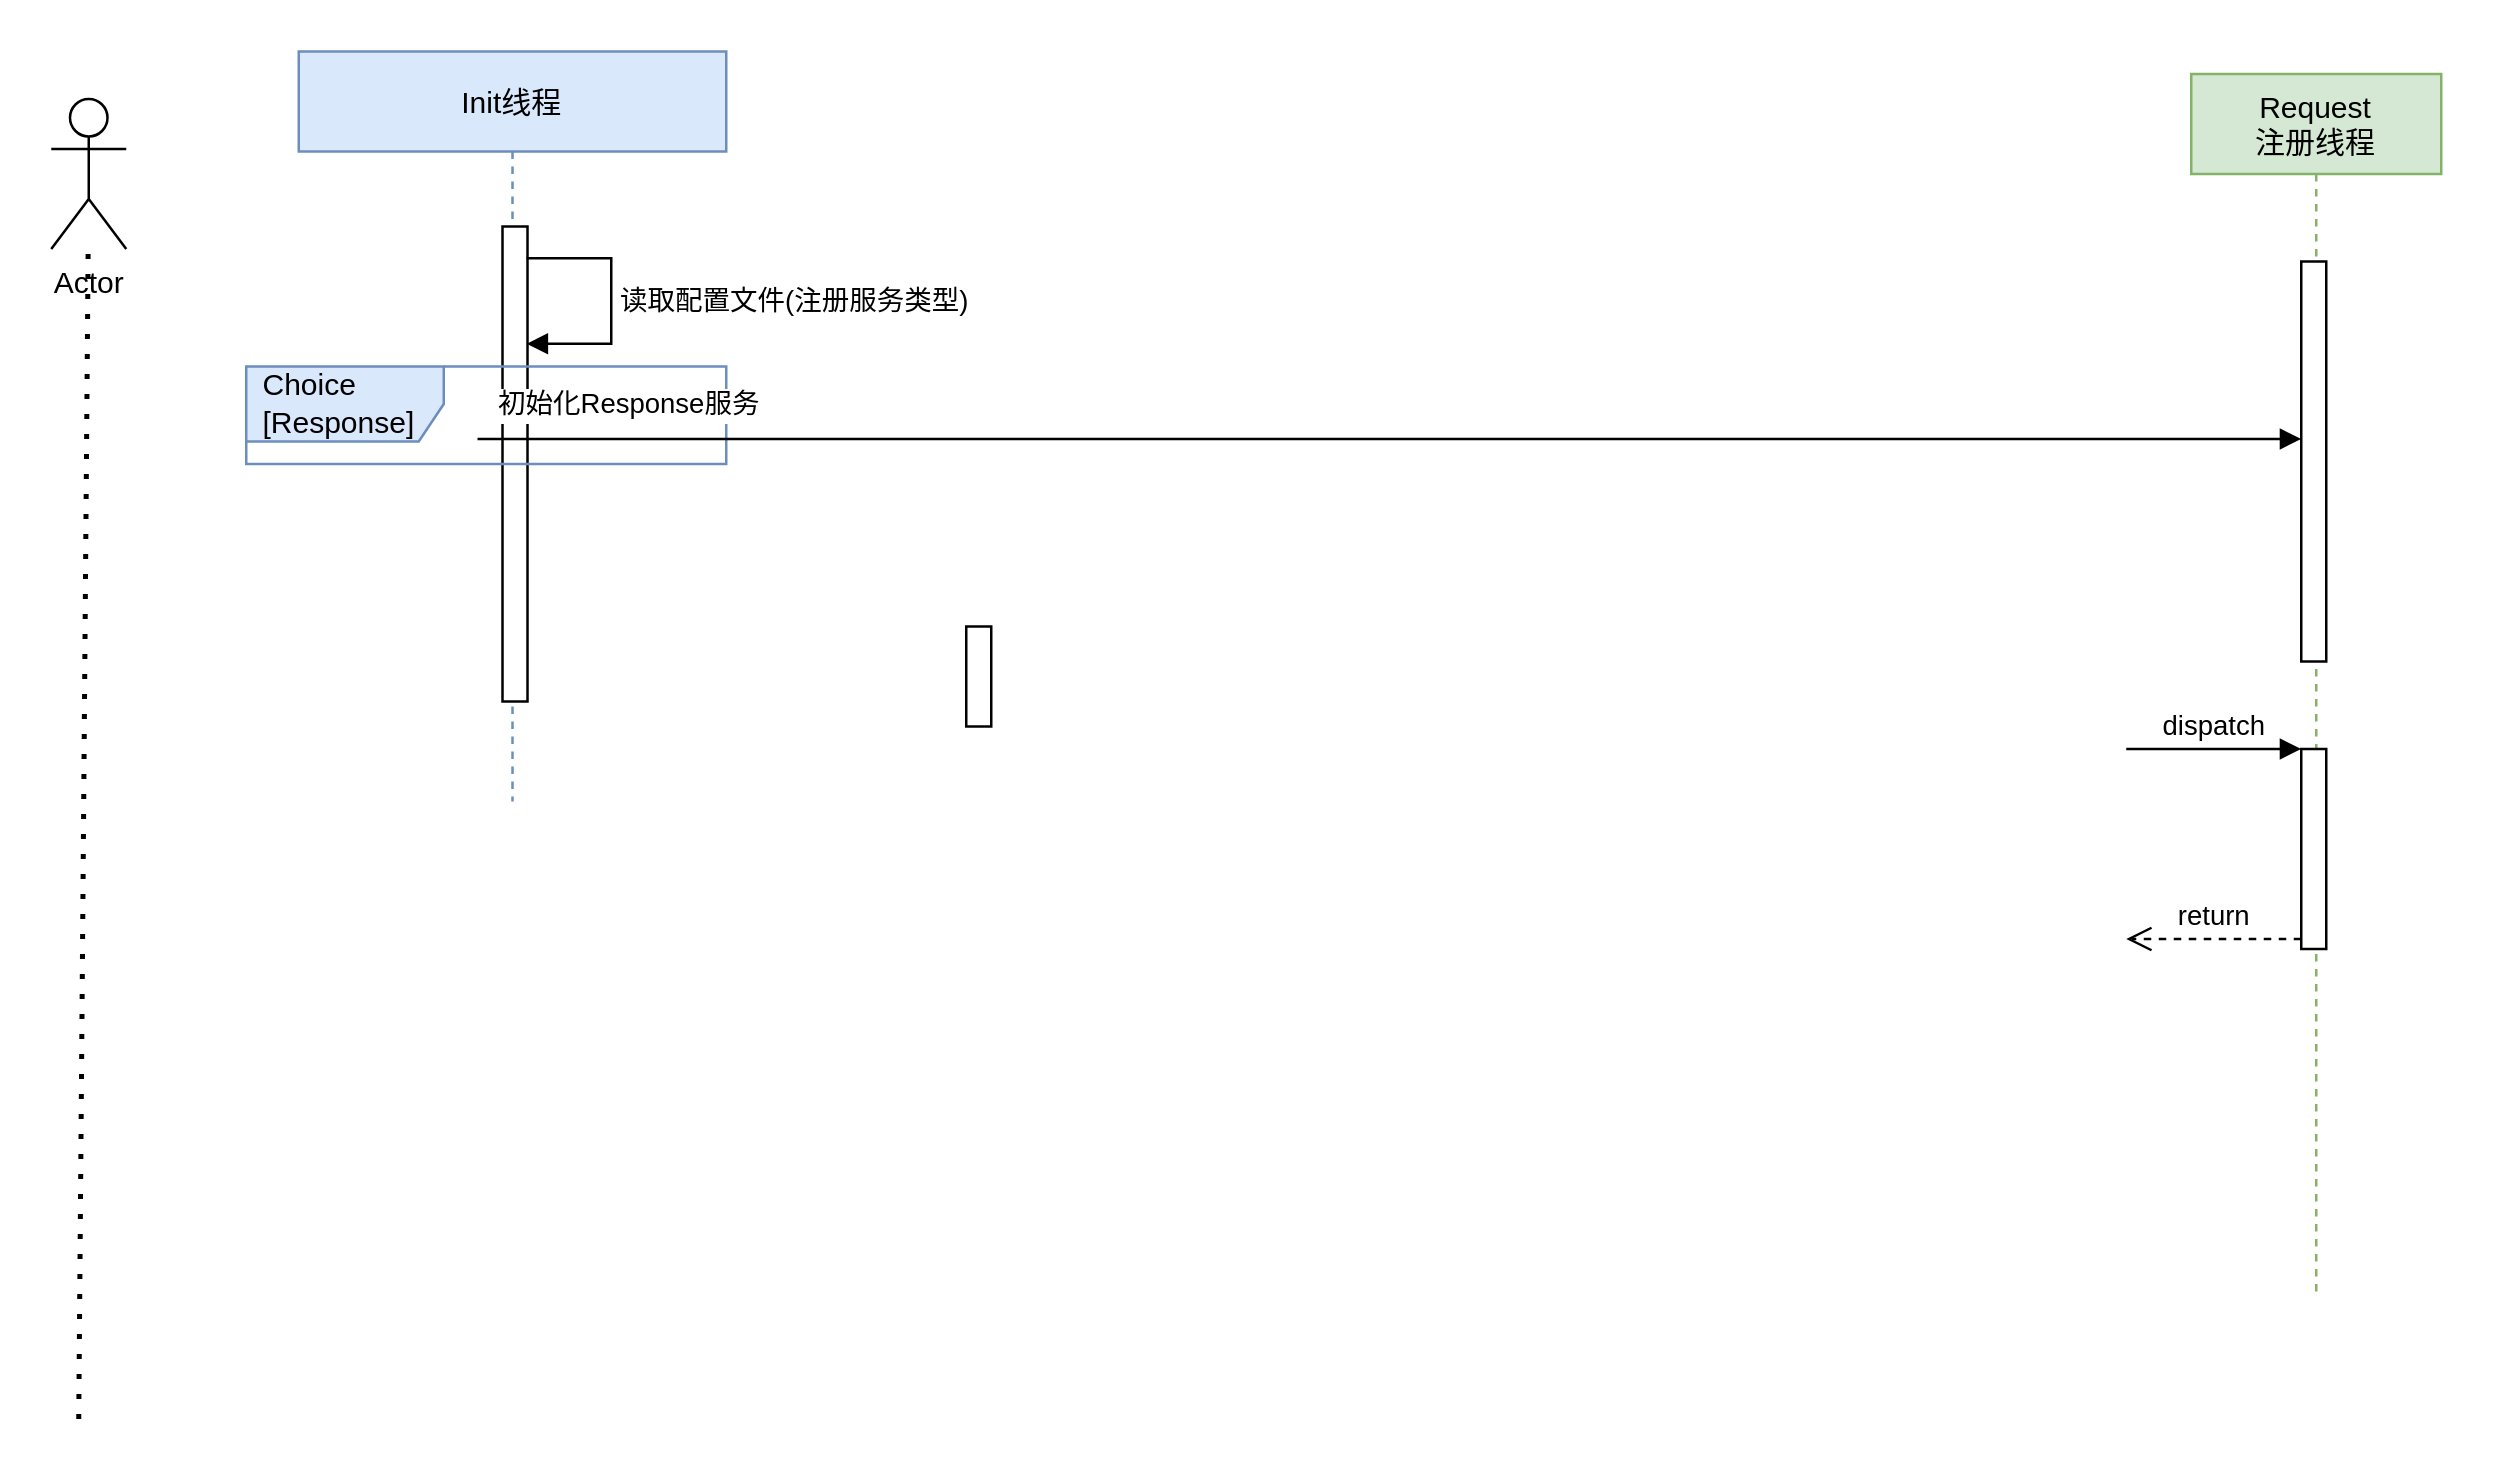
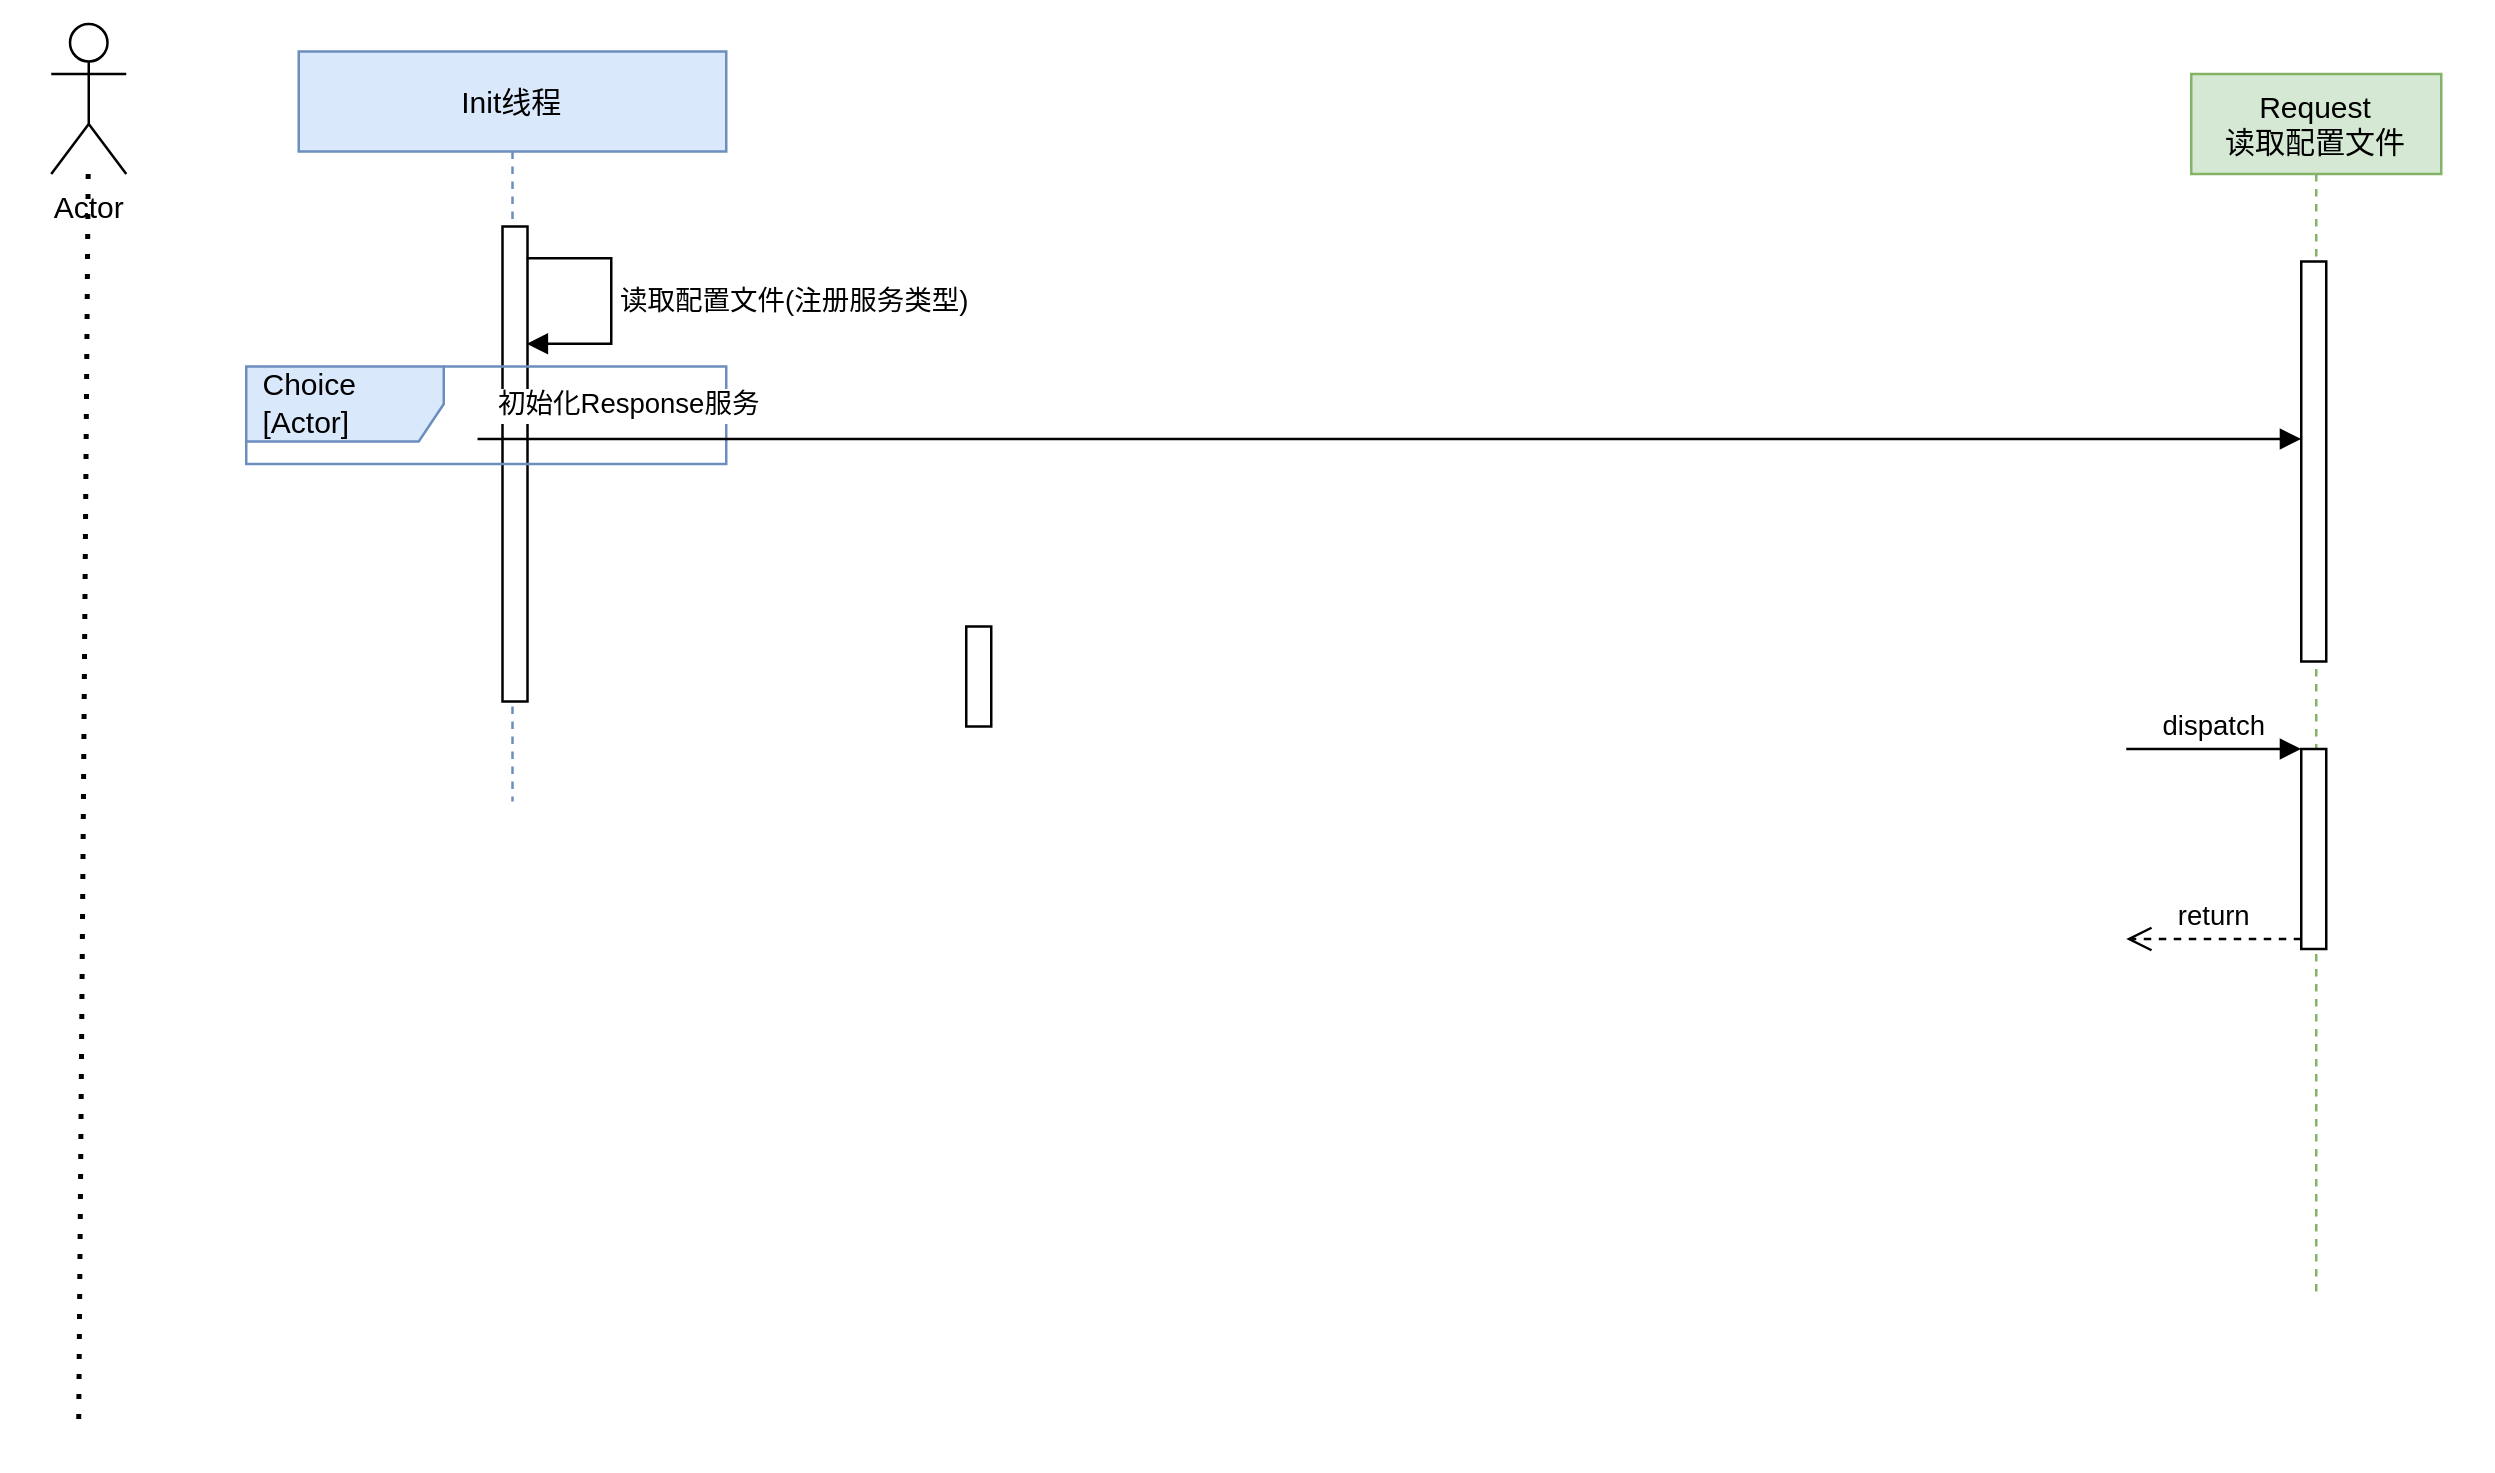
node "Request 注册线程": label "Request 注册线程" -> "Request 读取配置文件"
node "Actor": moved (89, 174) -> (89, 99)
node "Choice [Response]": label "Choice [Response]" -> "Choice [Actor]"
